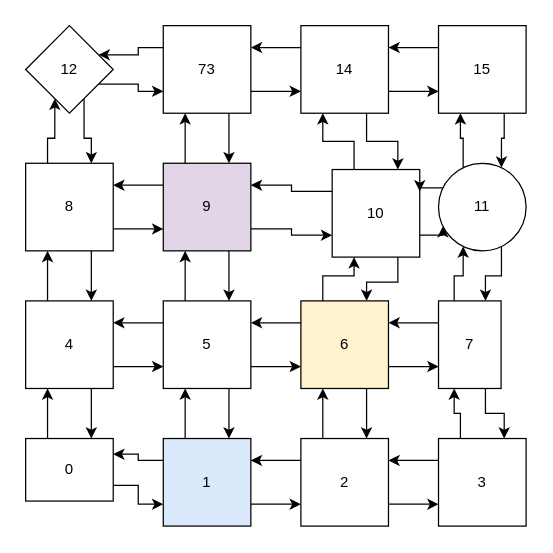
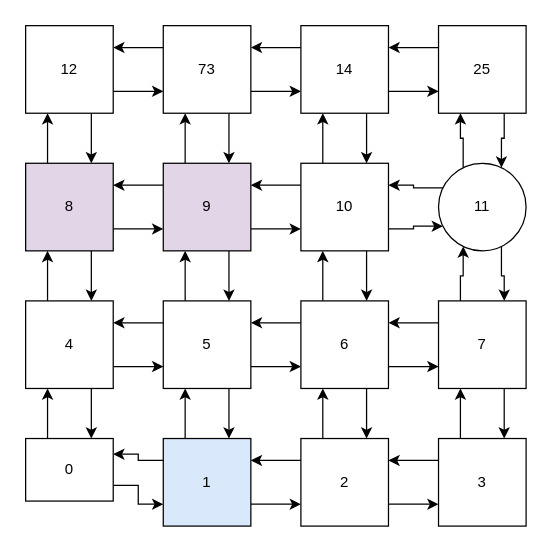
node "12": shape diamond -> rectangle
node "15": label "15" -> "25"
node "8": fillcolor #ffffff -> #e1d5e7
node "10": moved (376, 213) -> (344, 207)
node "6": fillcolor #fff2cc -> #ffffff
node "7": size 63x88 -> 88x88
